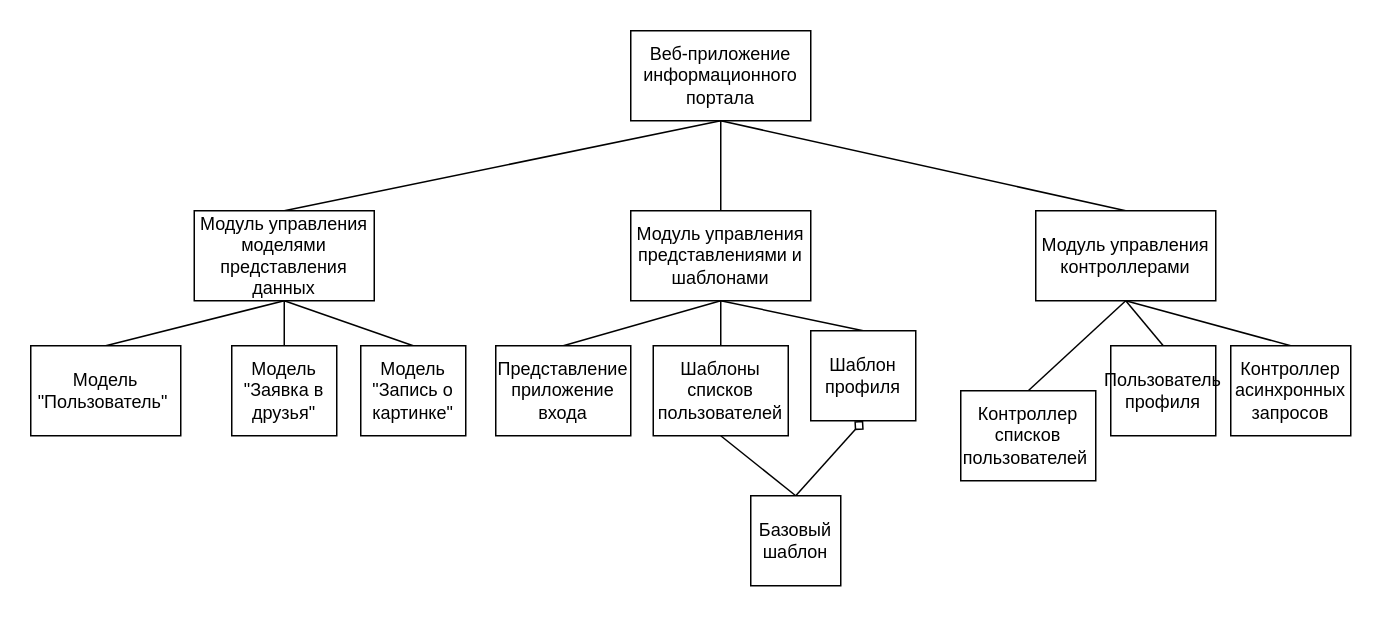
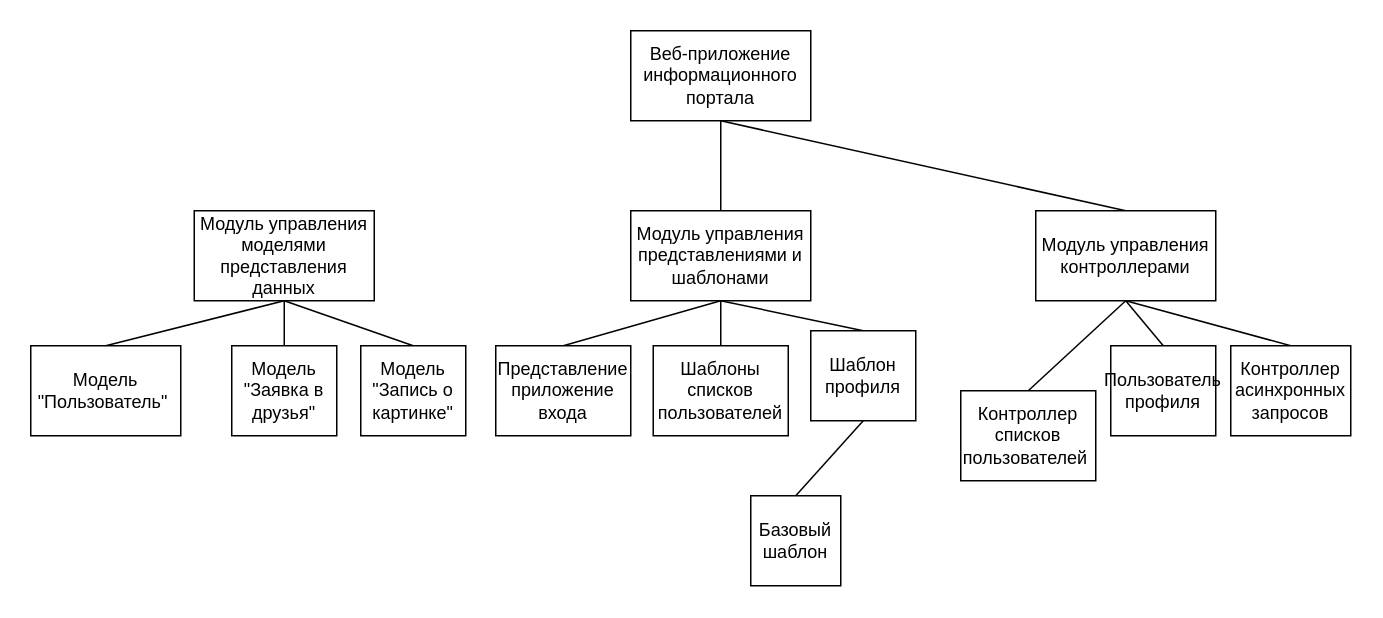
edge "Веб-приложение информационного портала" -- "Модуль управления моделями представления данных": removed
edge "Базовый шаблон" -> "Шаблон профиля": arrowhead diamond -> none
edge "Шаблоны списков пользователей" -- "Базовый шаблон": removed
